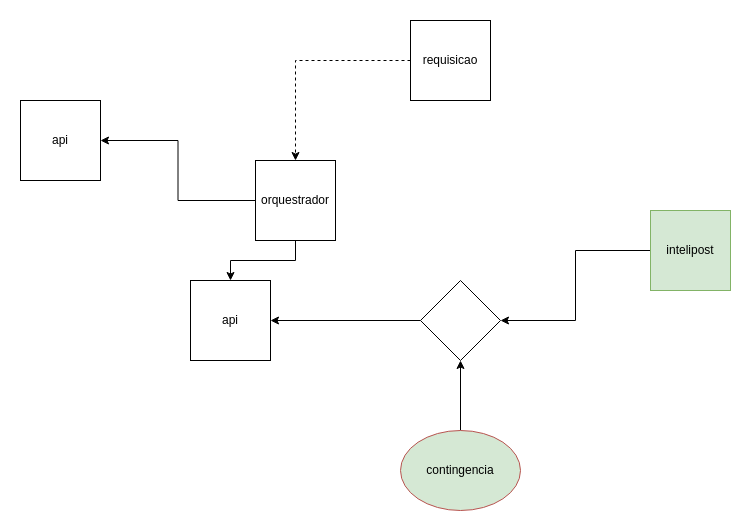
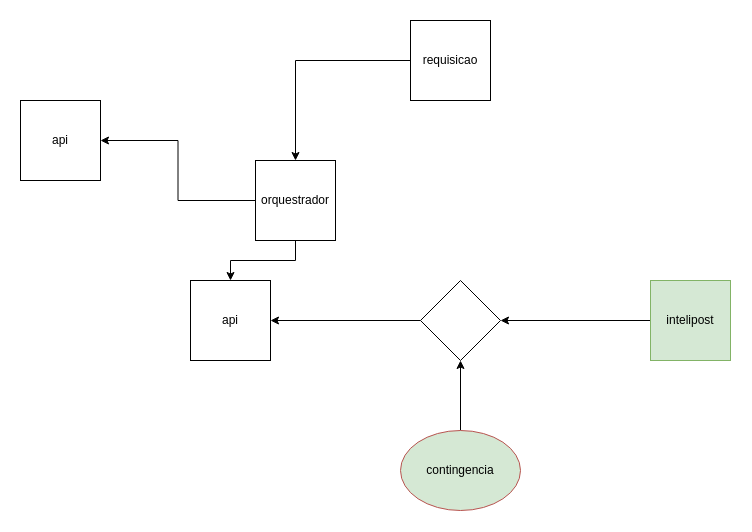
edge "requisicao" -> "orquestrador": style dashed -> solid
node "intelipost": moved (691, 251) -> (691, 321)
